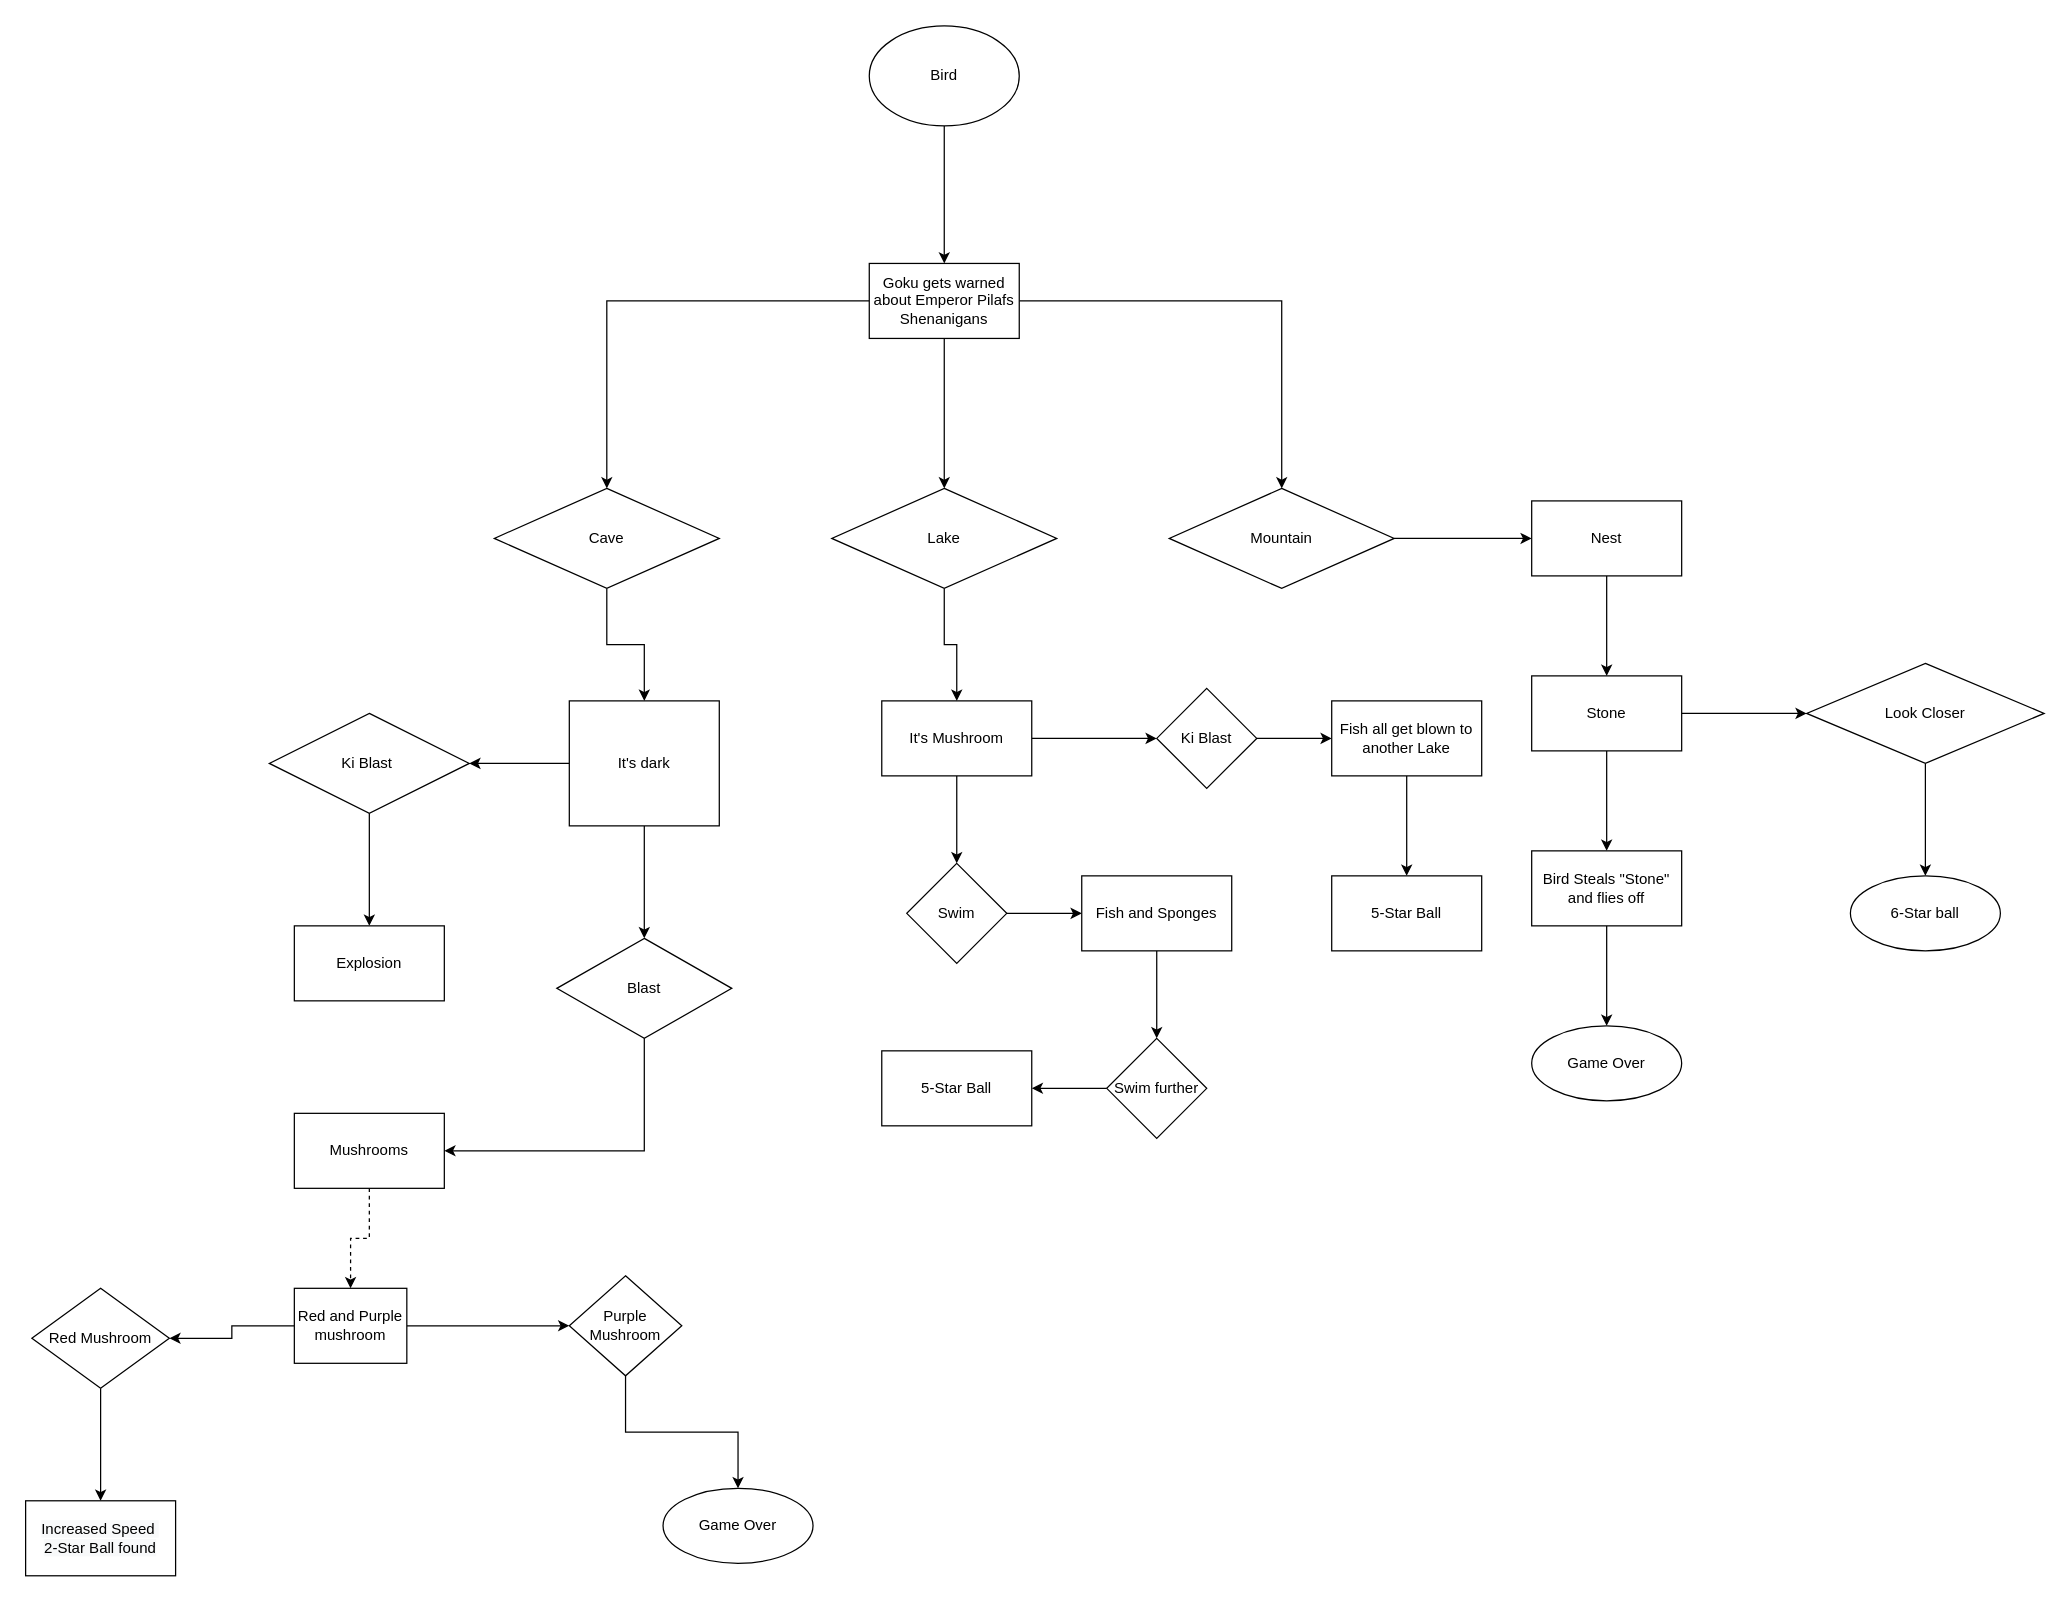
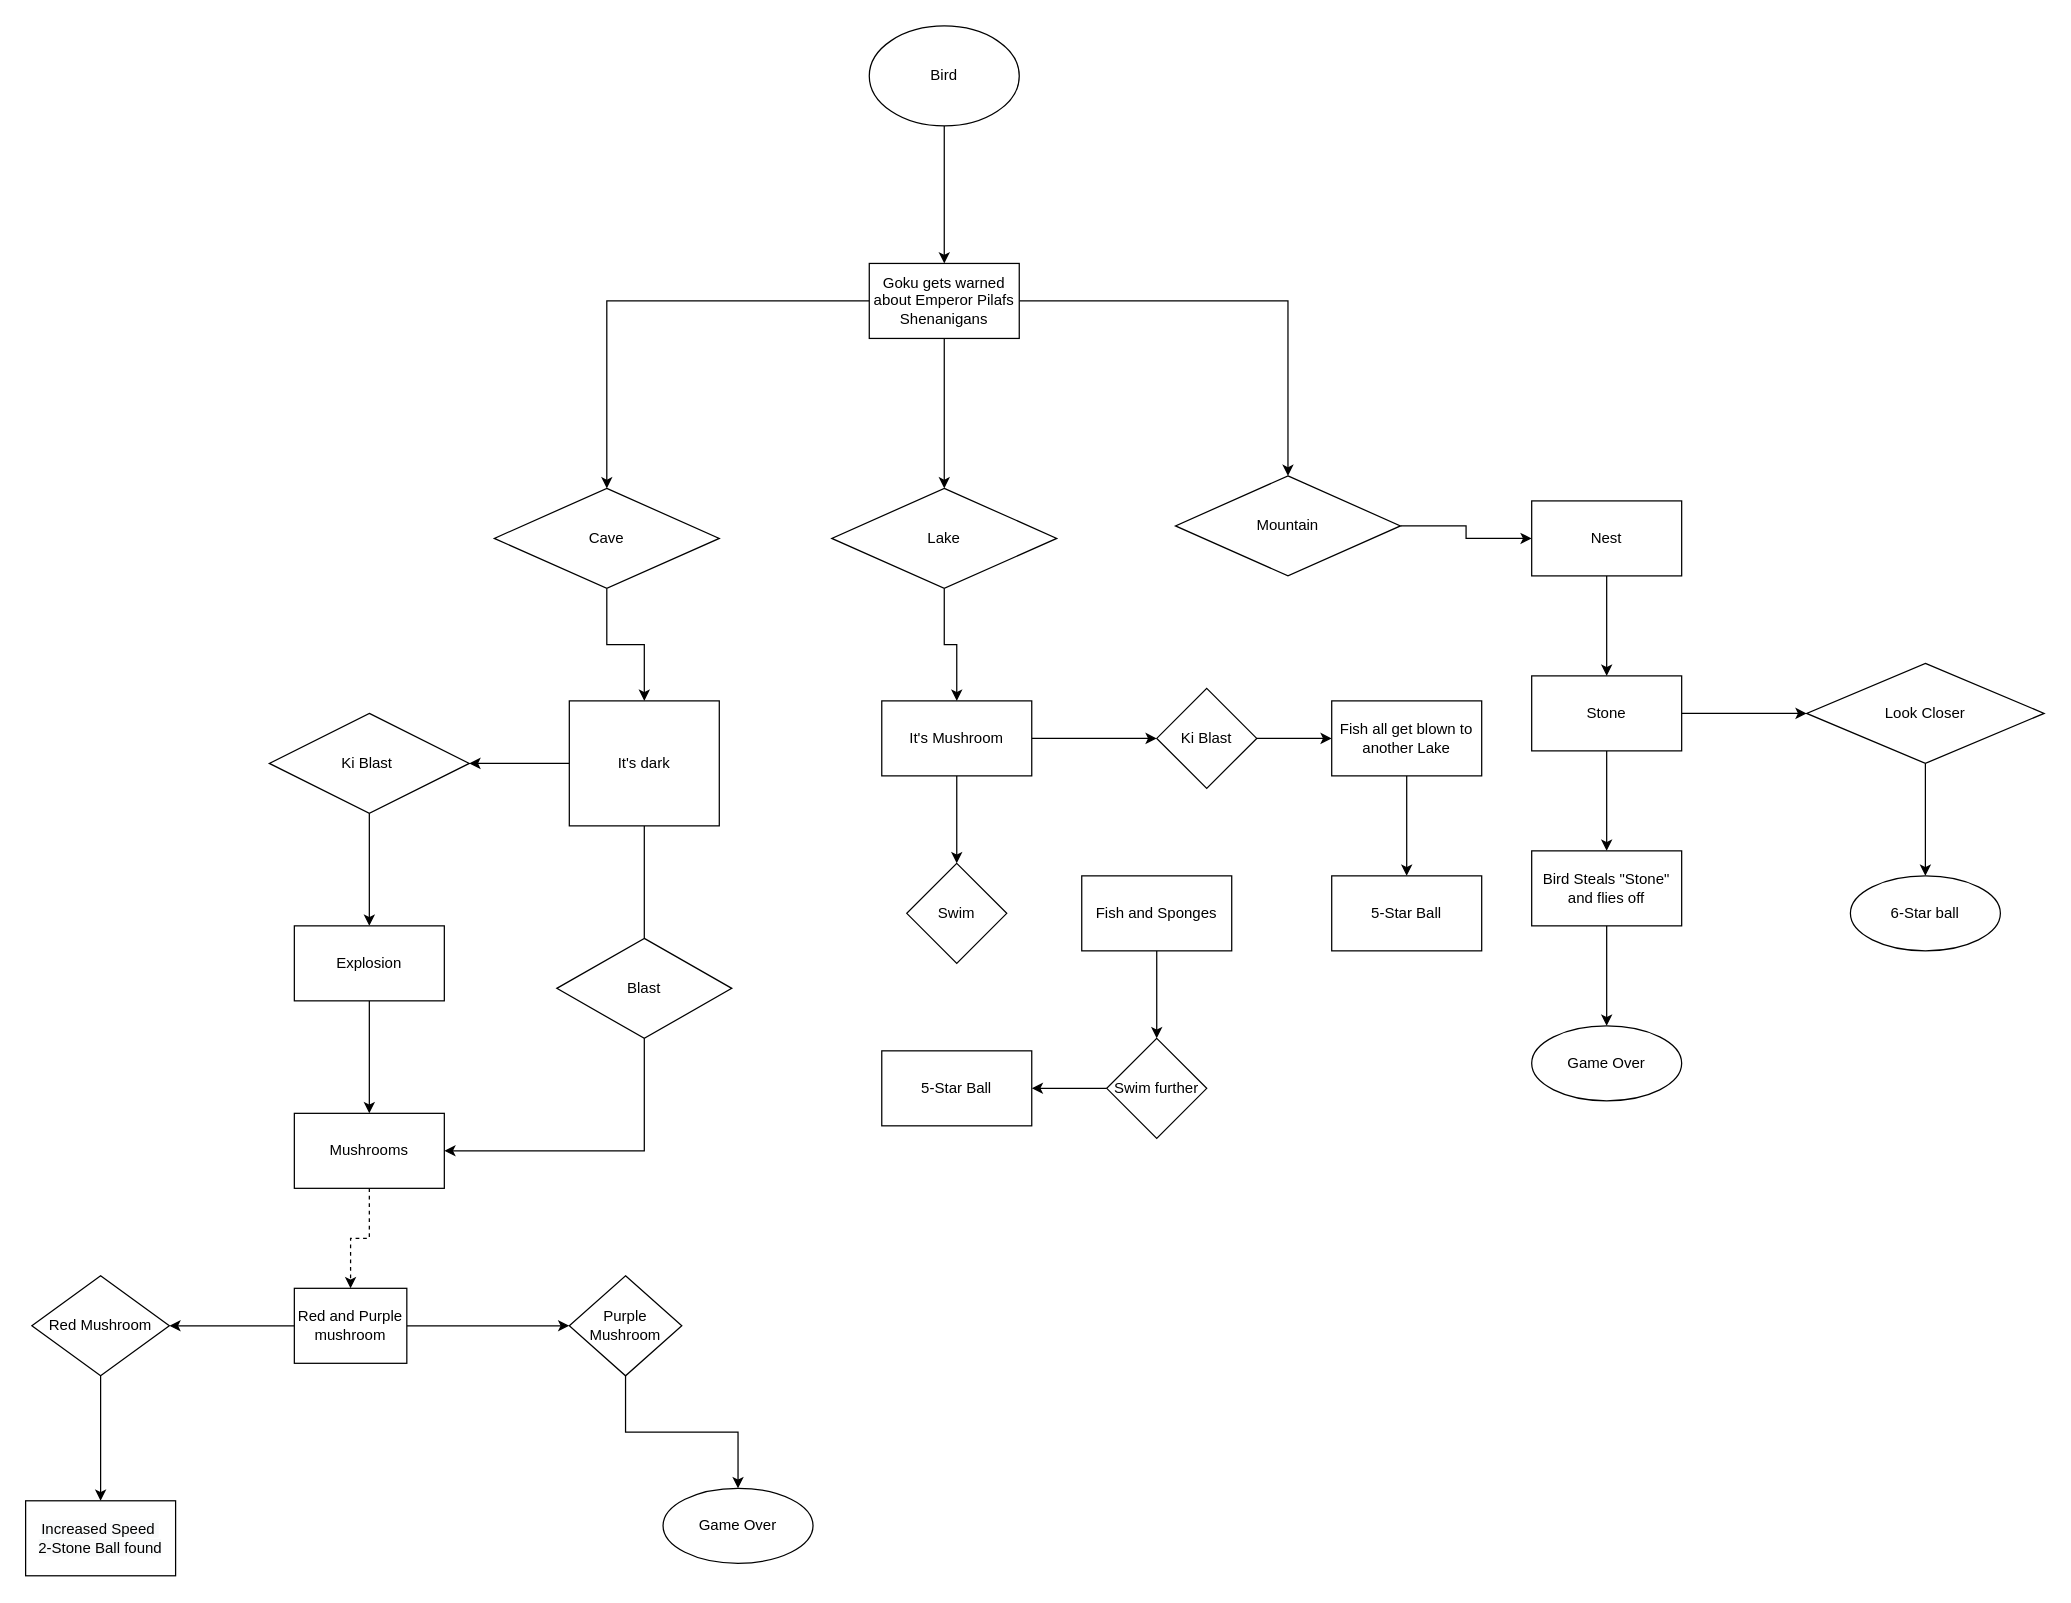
node "Mountain": moved (1282, 538) -> (1288, 526)
edge "Swim" -> "Fish and Sponges": removed
edge "It's dark" -> "Blast": arrowhead classic -> none
edge "Explosion" -> "Mushrooms": added
node "Red Mushroom": moved (101, 1338) -> (101, 1326)
node "Increased Speed 2-Star Ball found": label "Increased Speed 2-Star Ball found" -> "Increased Speed 2-Stone Ball found"
